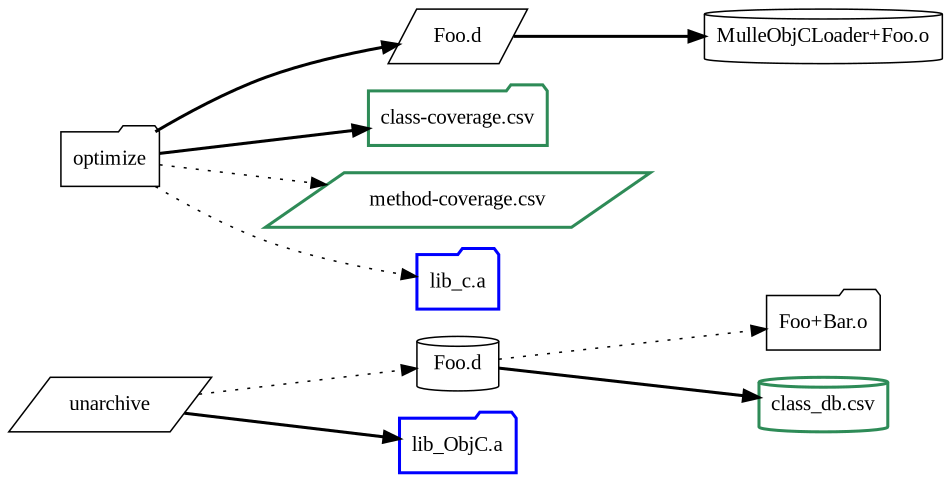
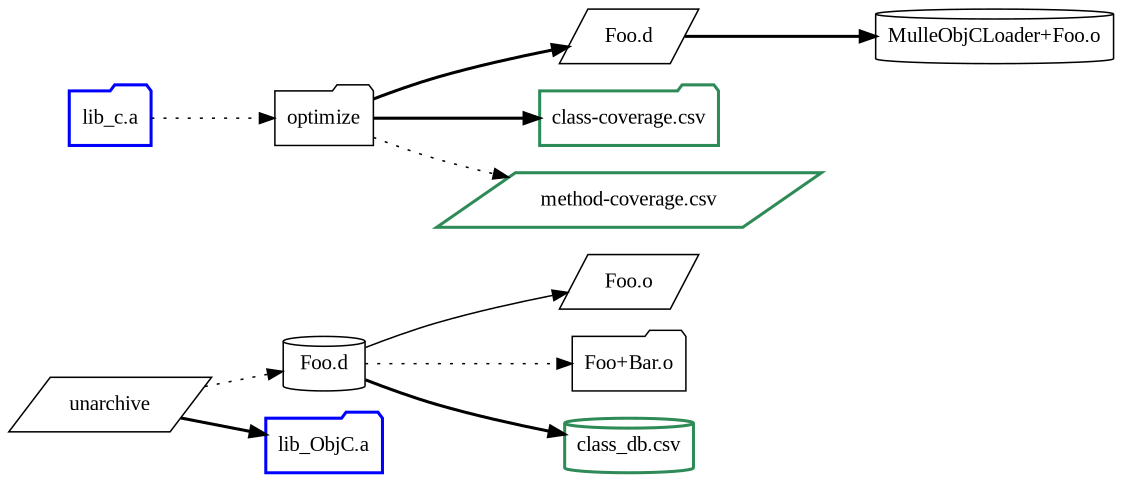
edge "optimize" -> "lib_c.a": reversed
node "Foo.o": added
